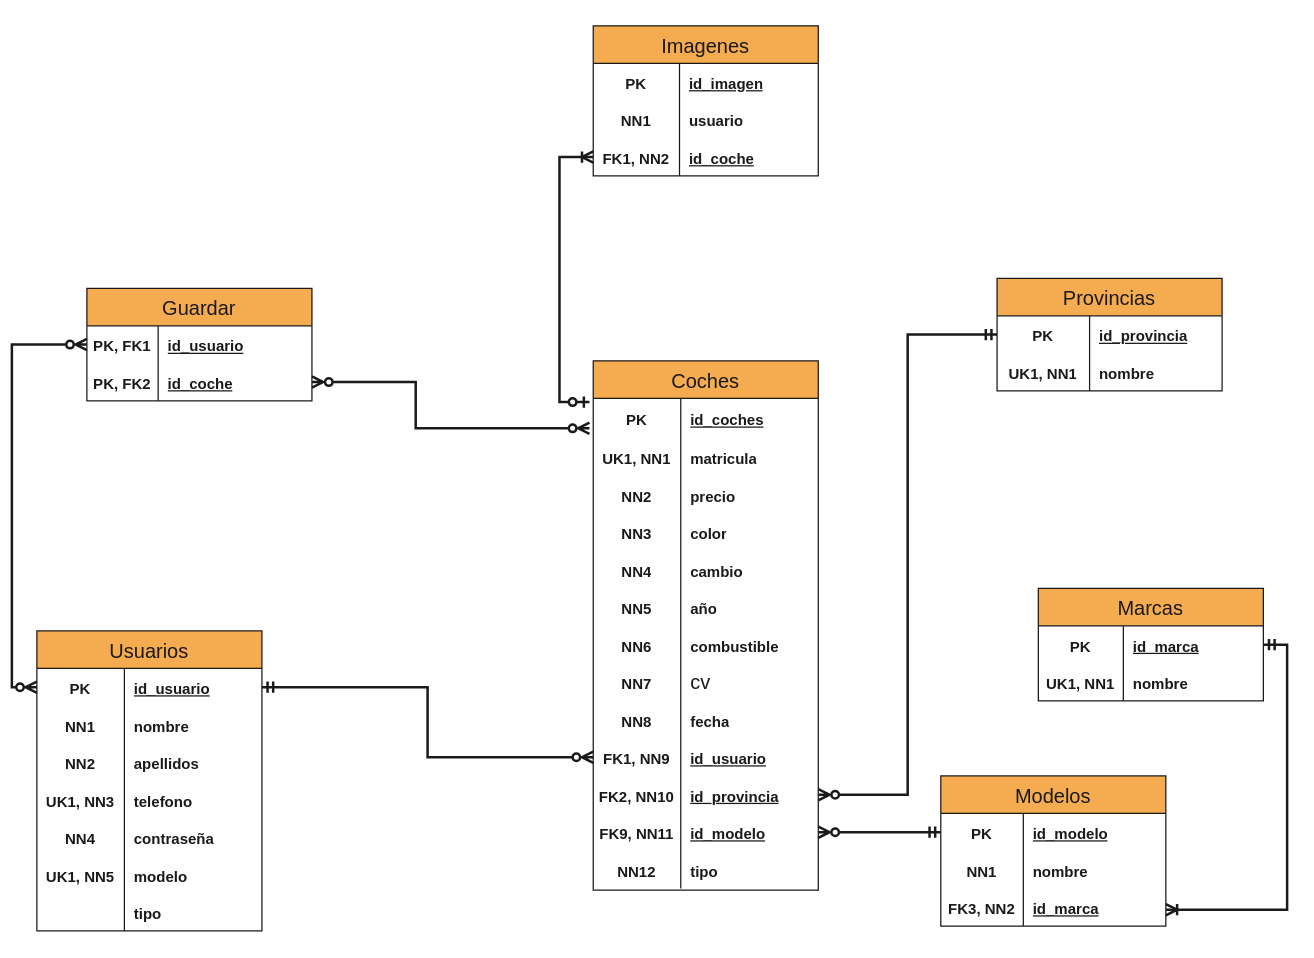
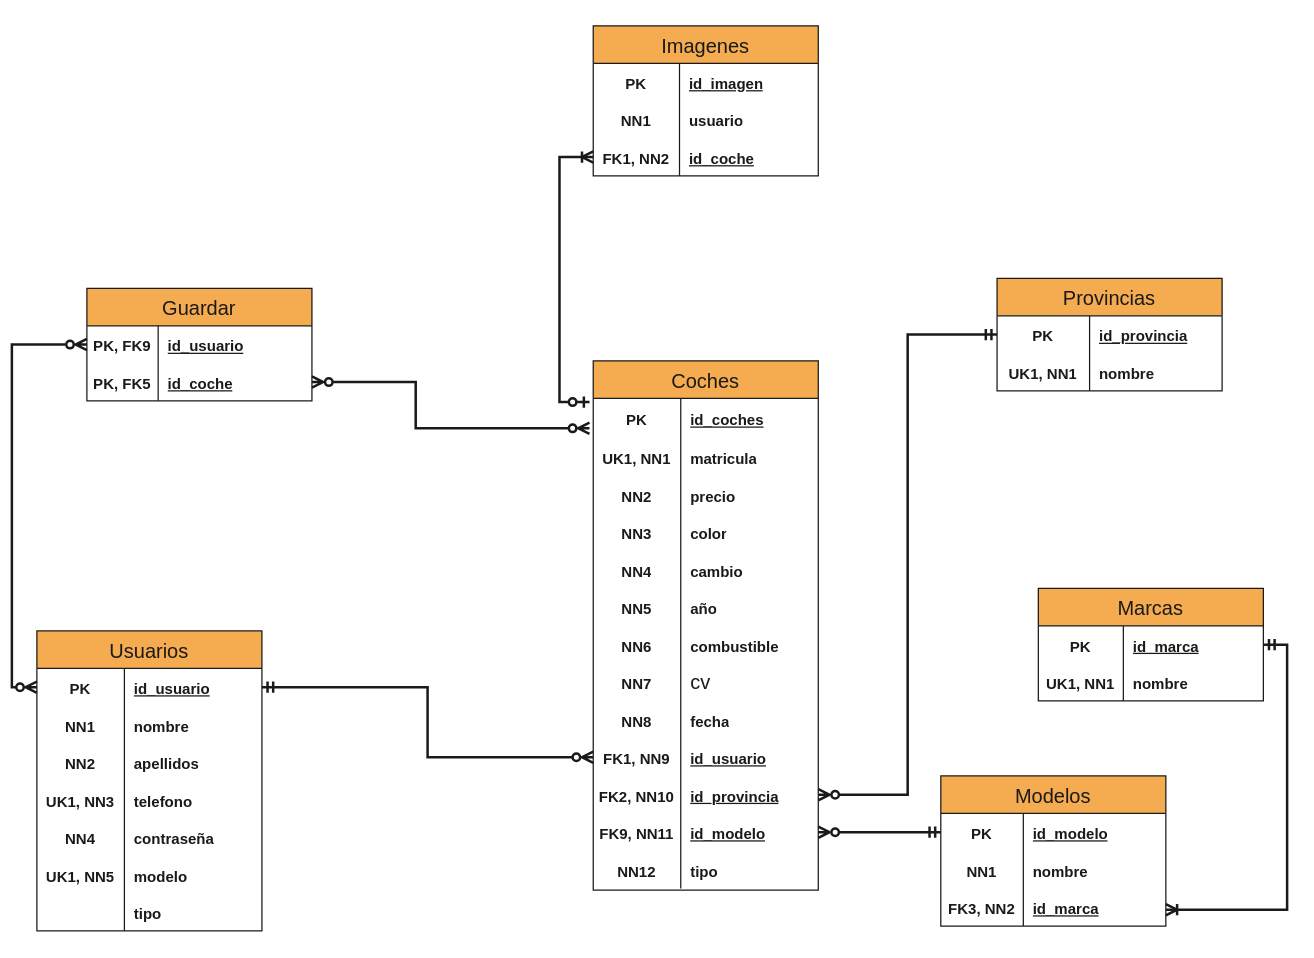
node "PK, FK1": label "PK, FK1" -> "PK, FK9"
node "PK, FK2": label "PK, FK2" -> "PK, FK5"
